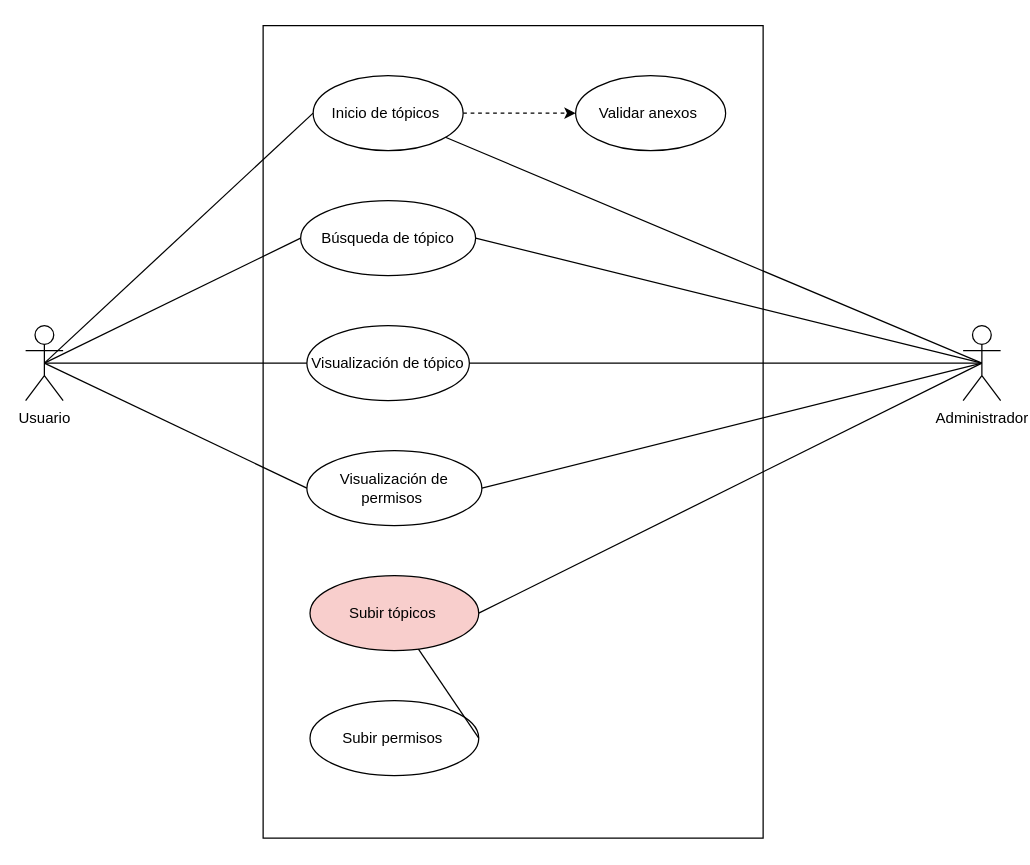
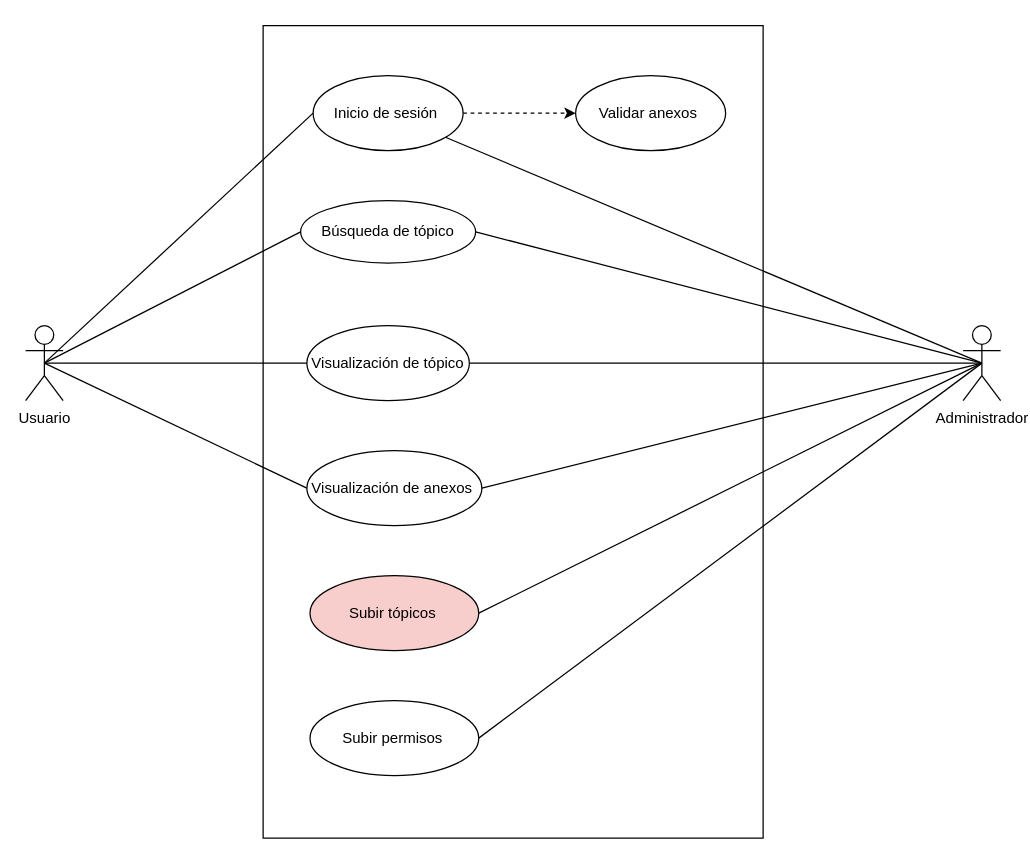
node "Inicio de tópicos": label "Inicio de tópicos" -> "Inicio de sesión"
node "Búsqueda de tópico": size 175x75 -> 175x63
node "Visualización de permisos": label "Visualización de permisos" -> "Visualización de anexos"
edge "Subir tópicos" -- "Subir permisos": now "Administrador" -- "Subir permisos"
